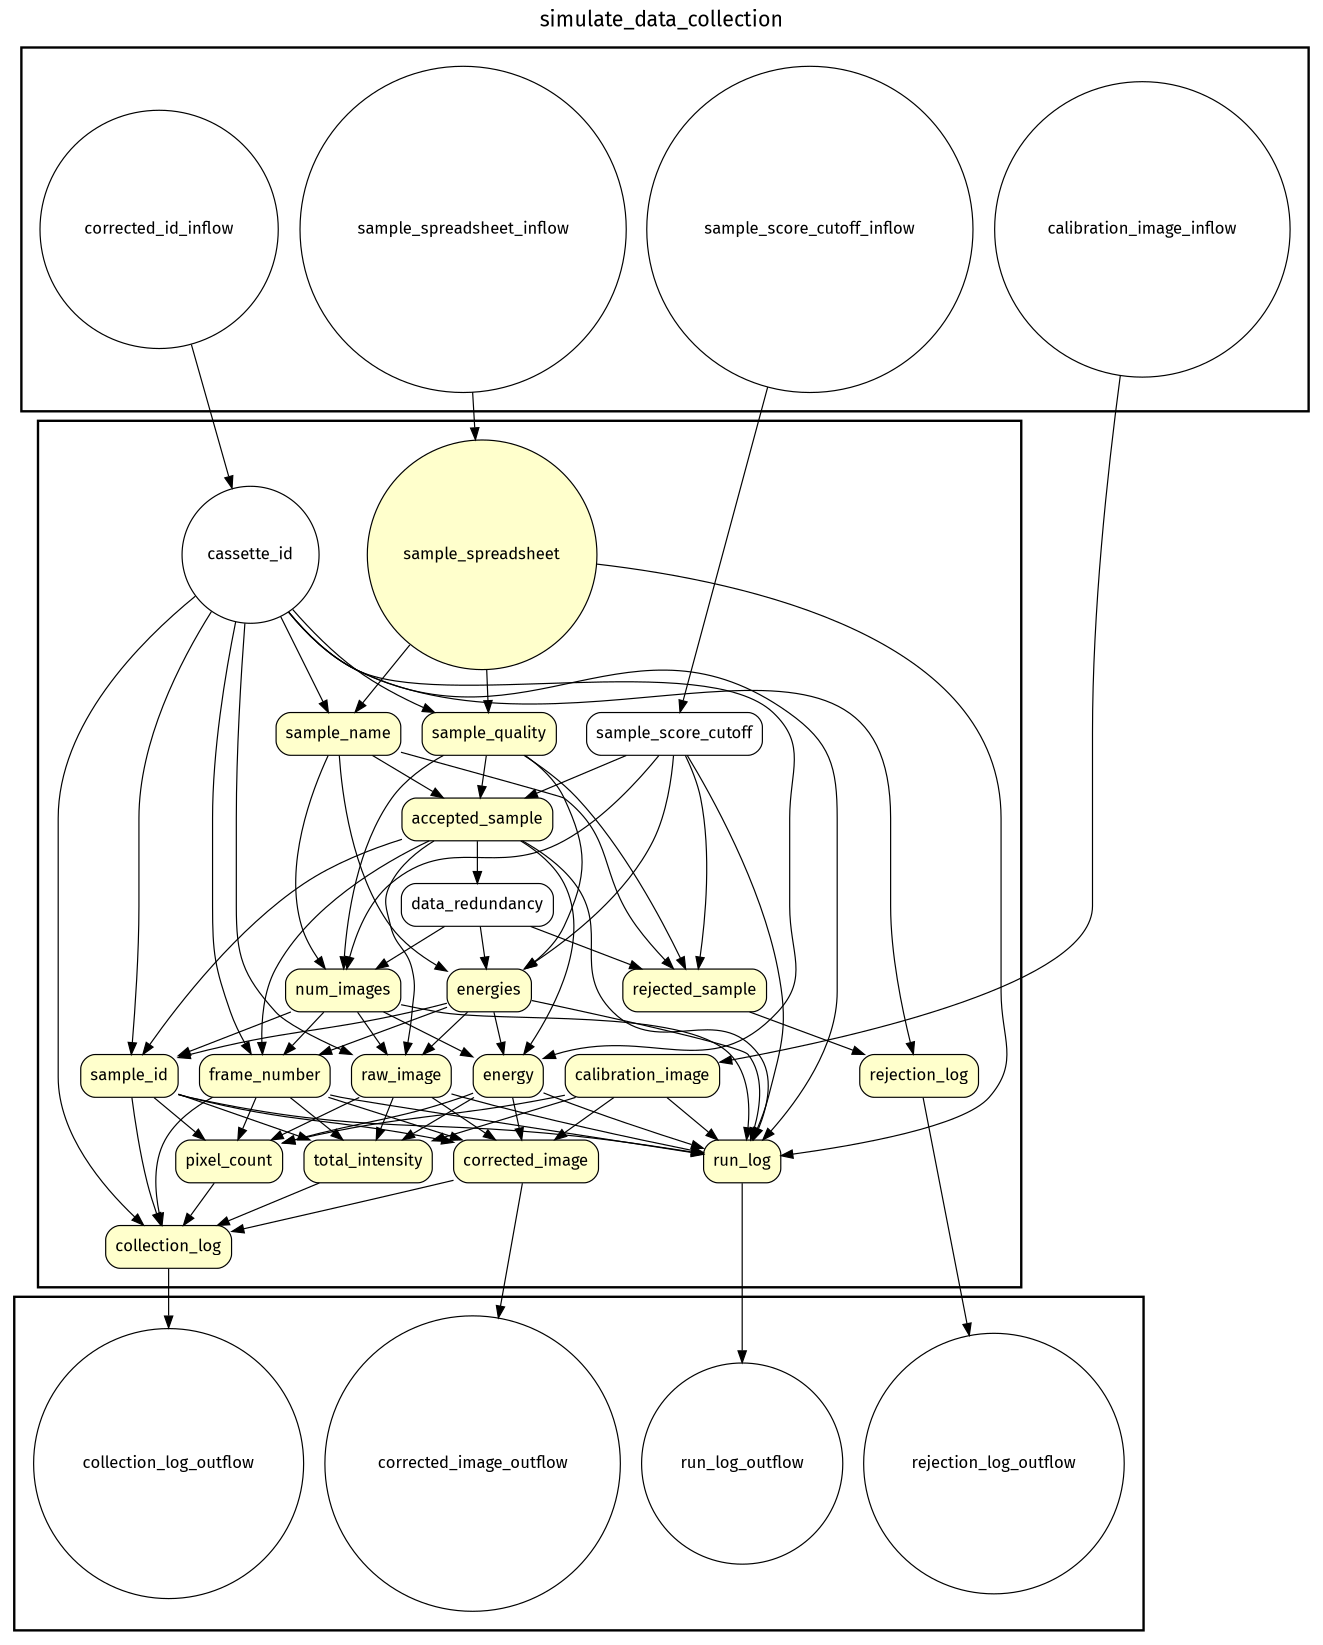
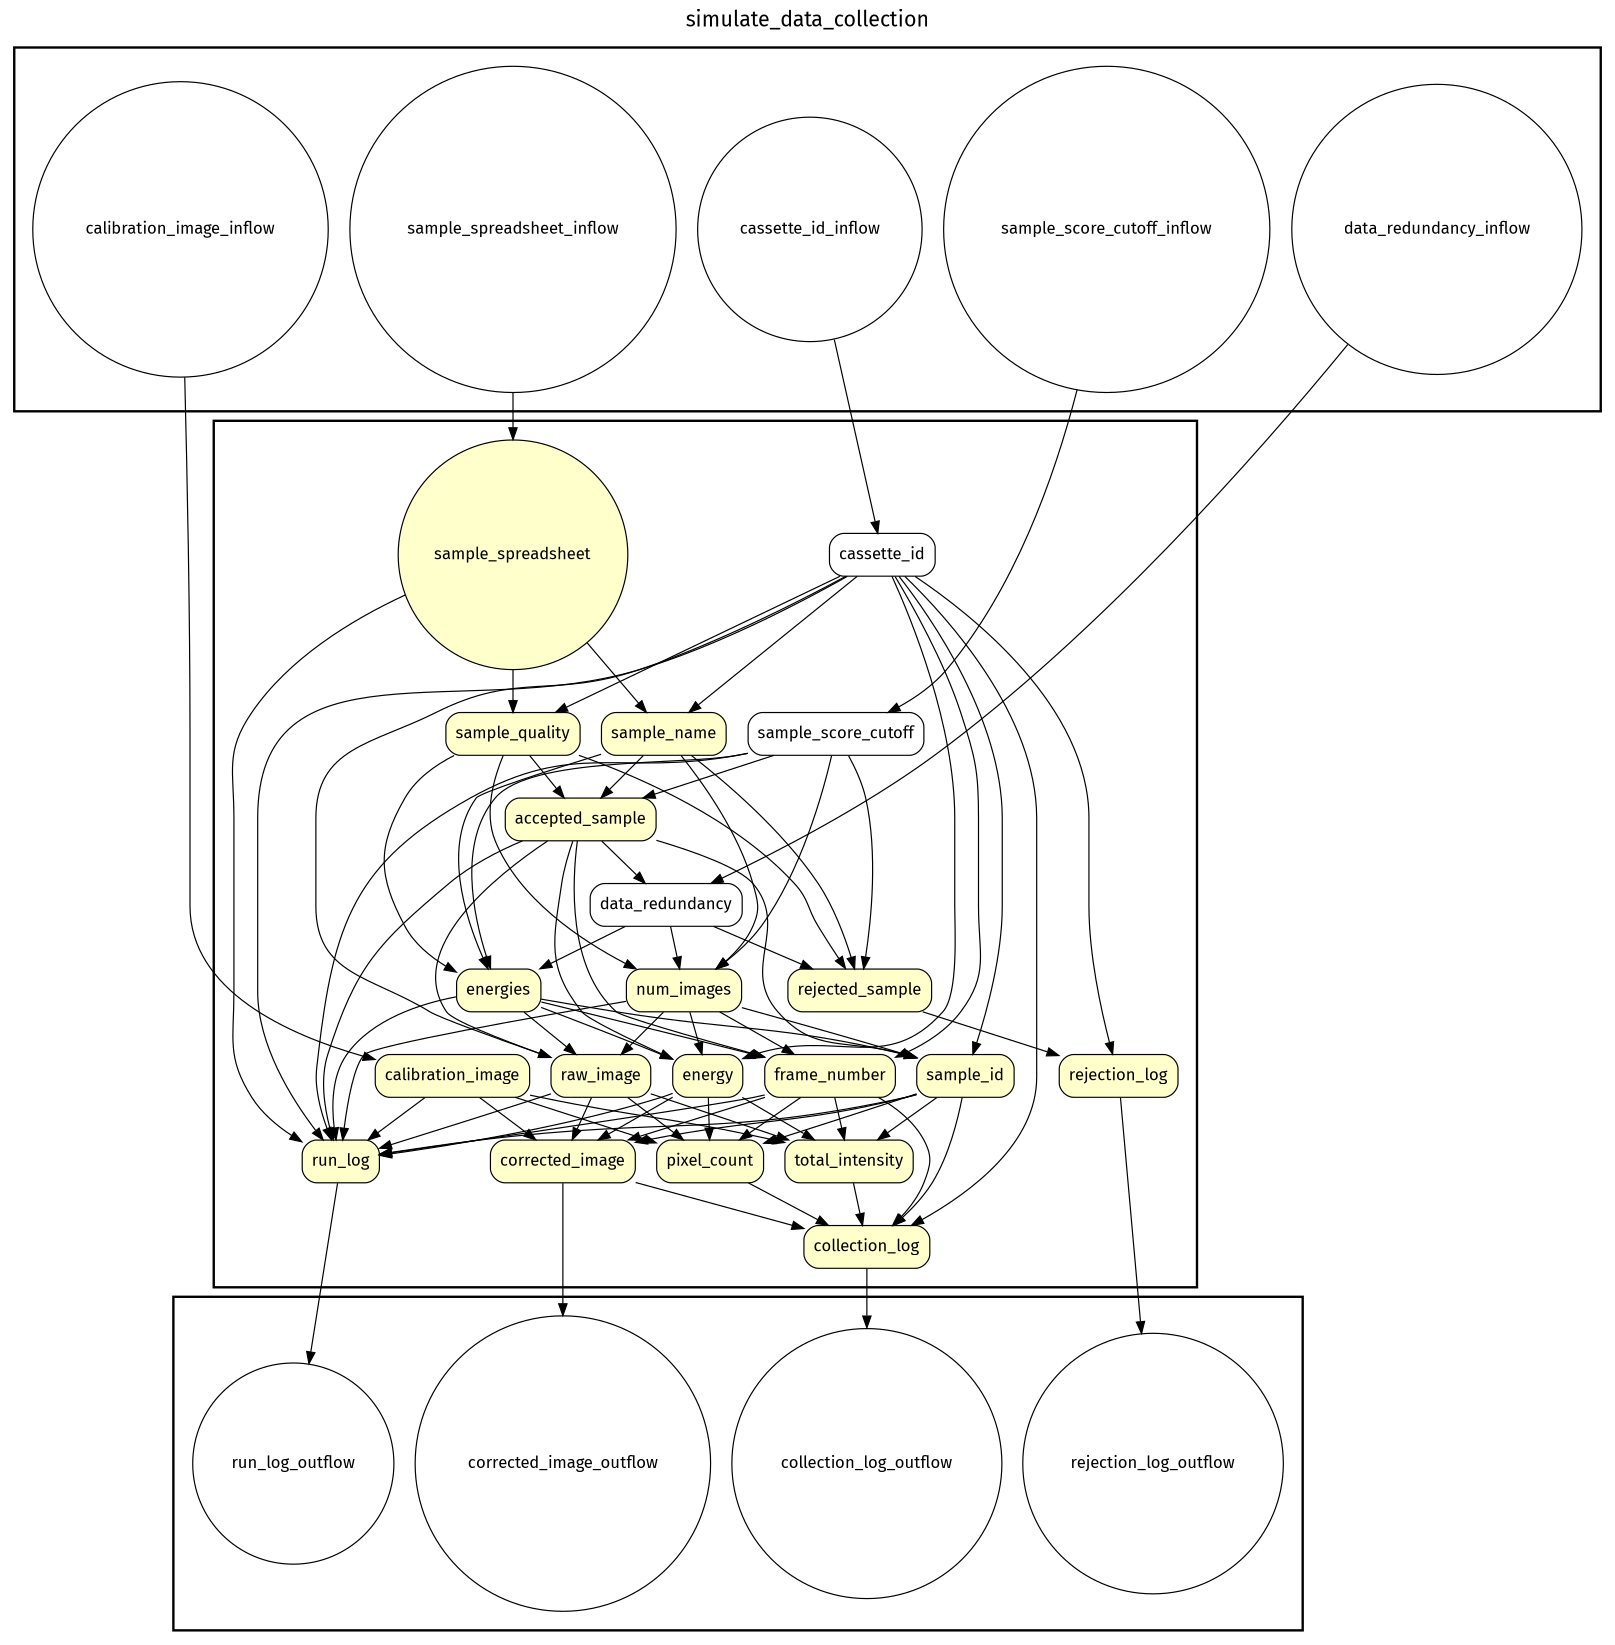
node "corrected_id_inflow": label "corrected_id_inflow" -> "cassette_id_inflow"
node "data_redundancy_inflow": added
node "cassette_id": shape circle -> box
